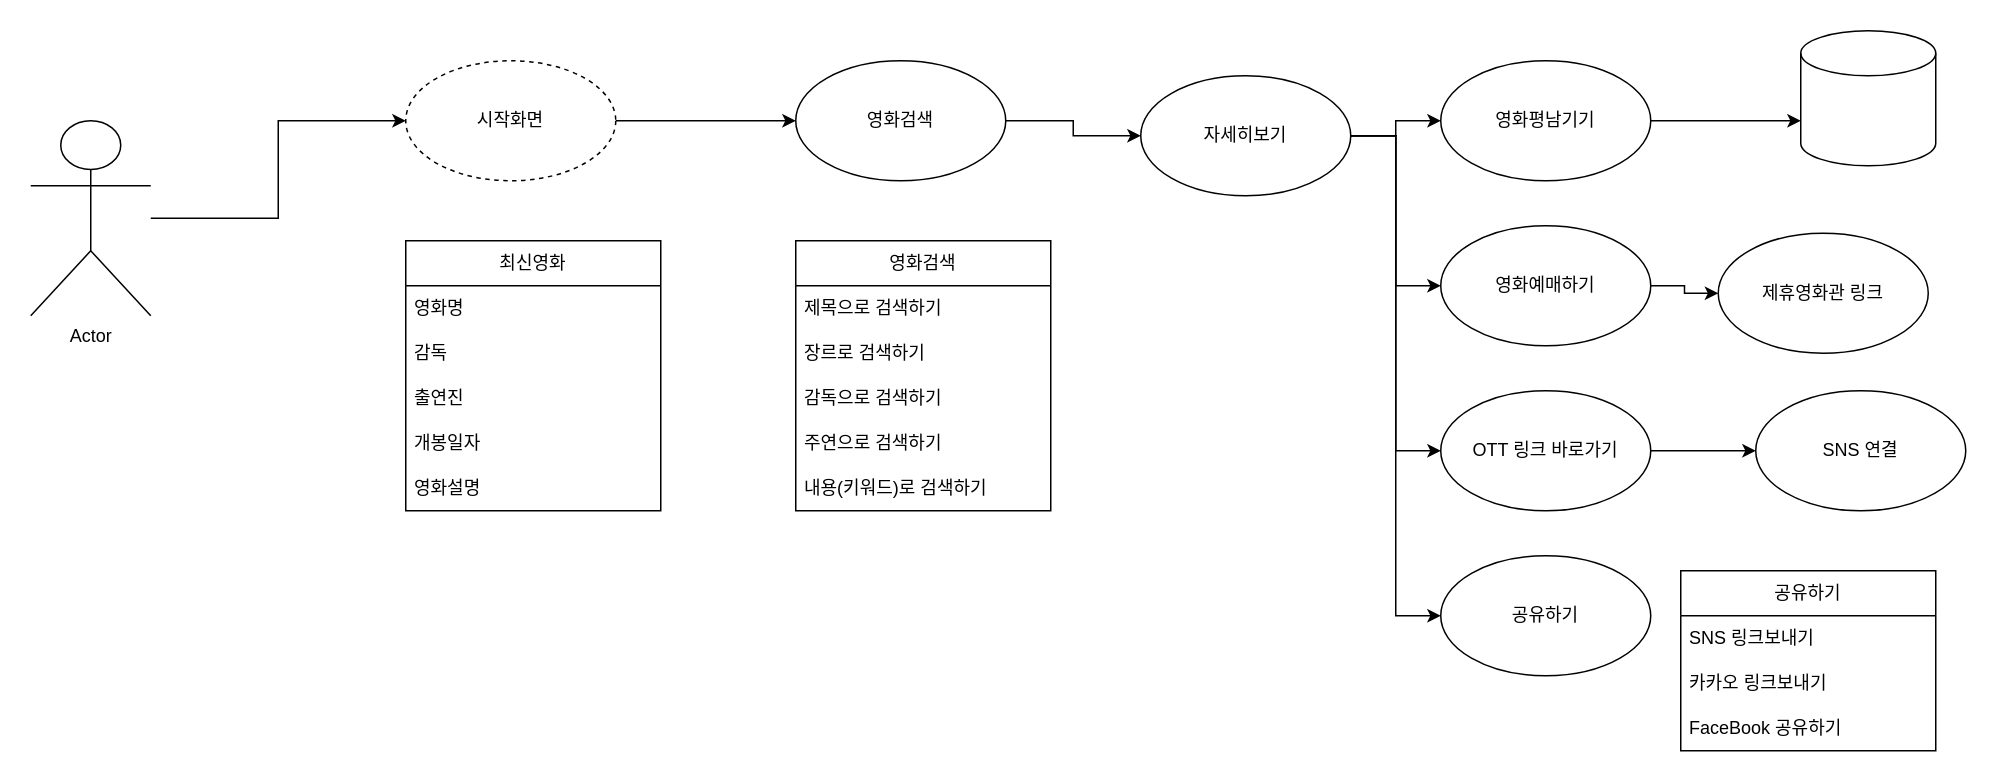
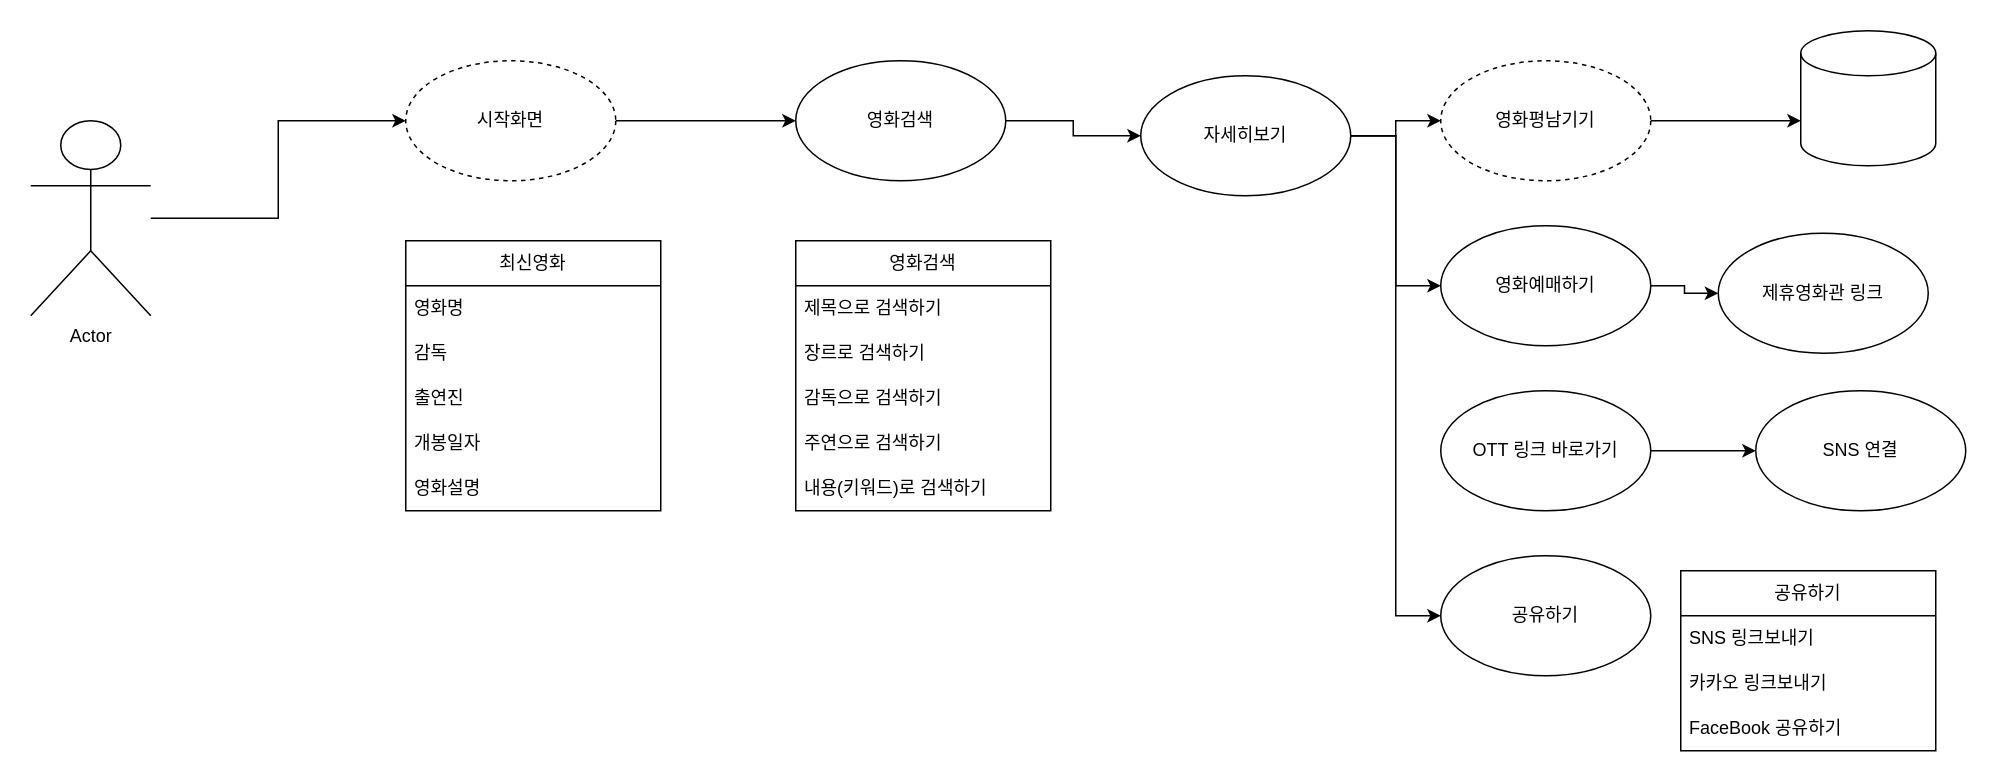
node "영화평남기기": style solid -> dashed
edge "자세히보기" -> "OTT 링크 바로가기": removed
